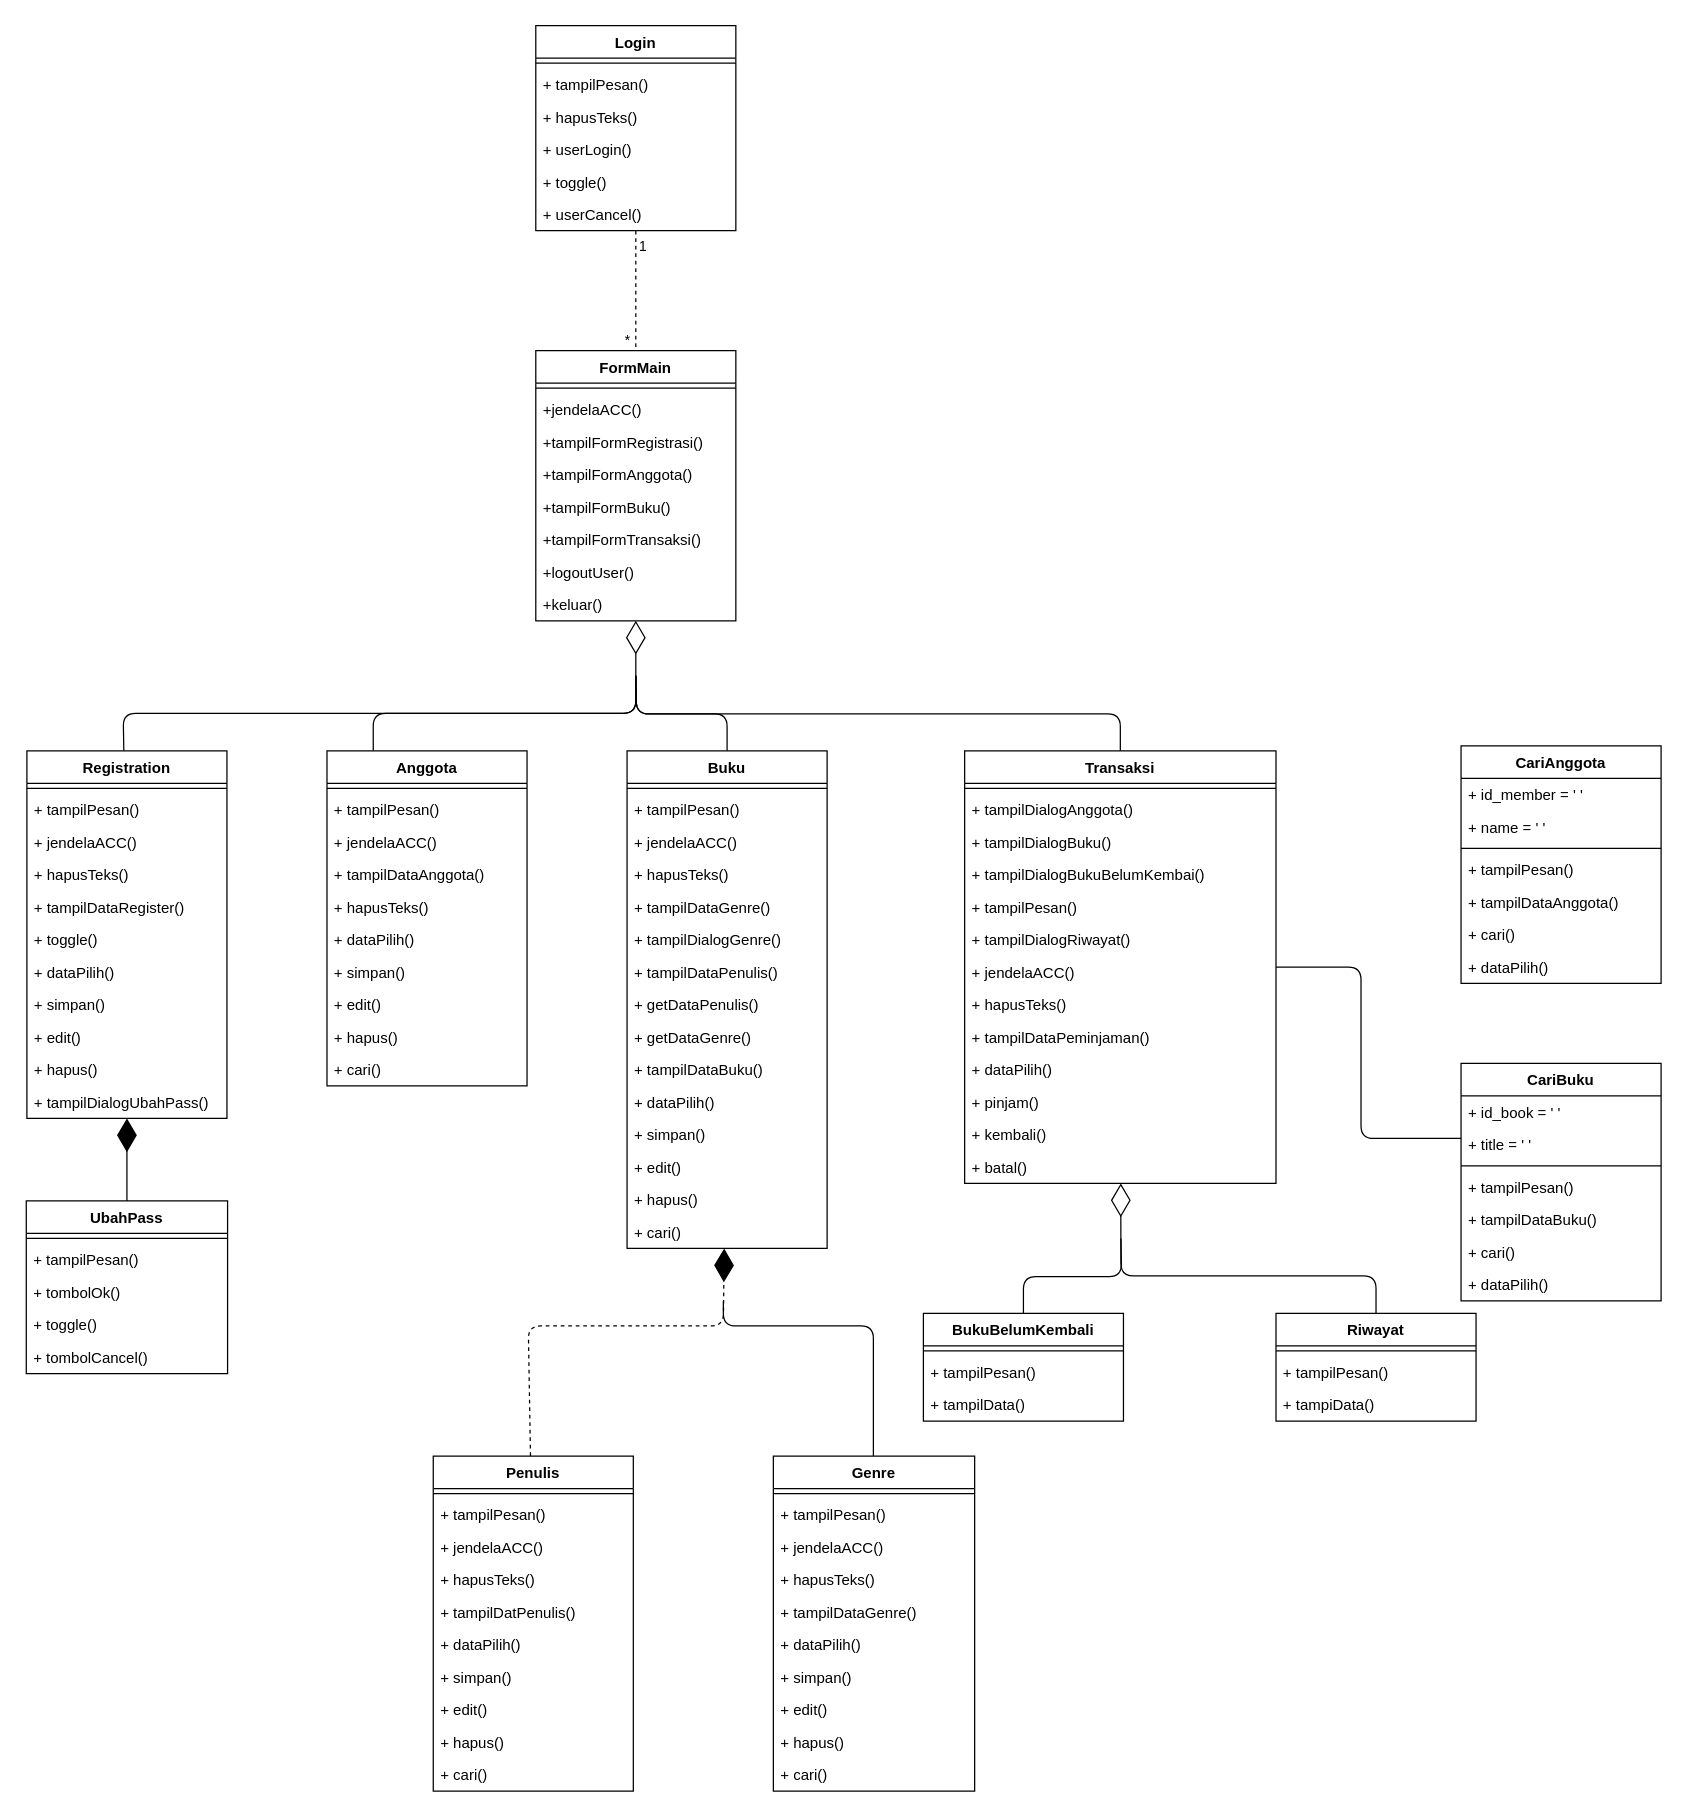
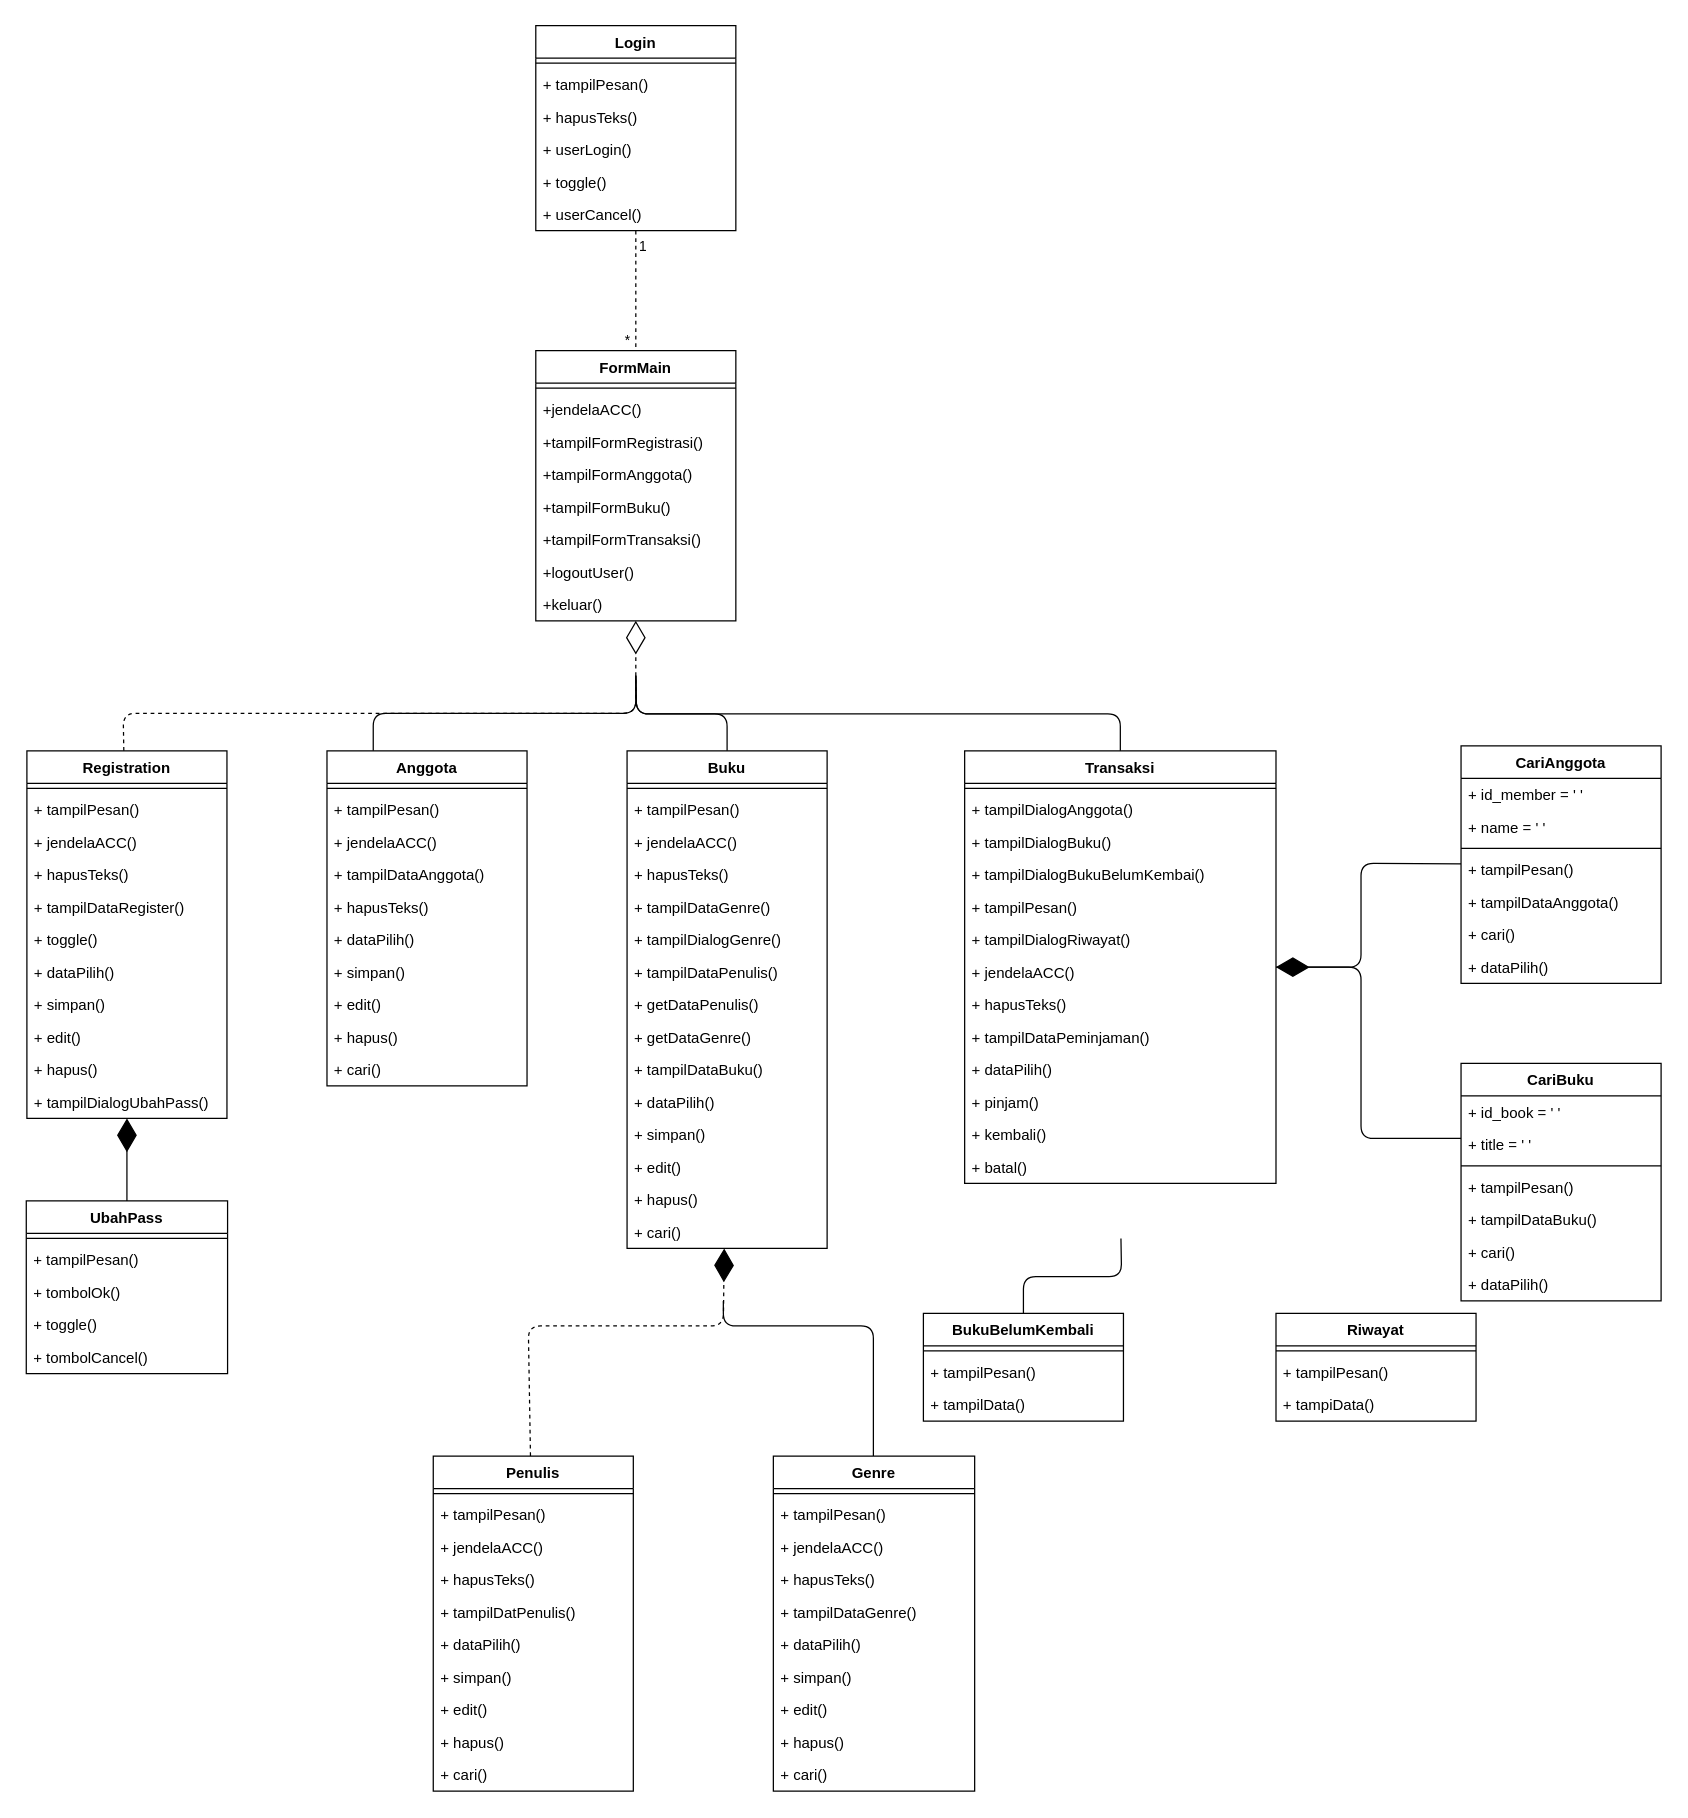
edge "Registration" -> "FormMain": style solid -> dashed
edge "CariAnggota" -> "Transaksi": added
edge "Riwayat" -> "Transaksi": removed
